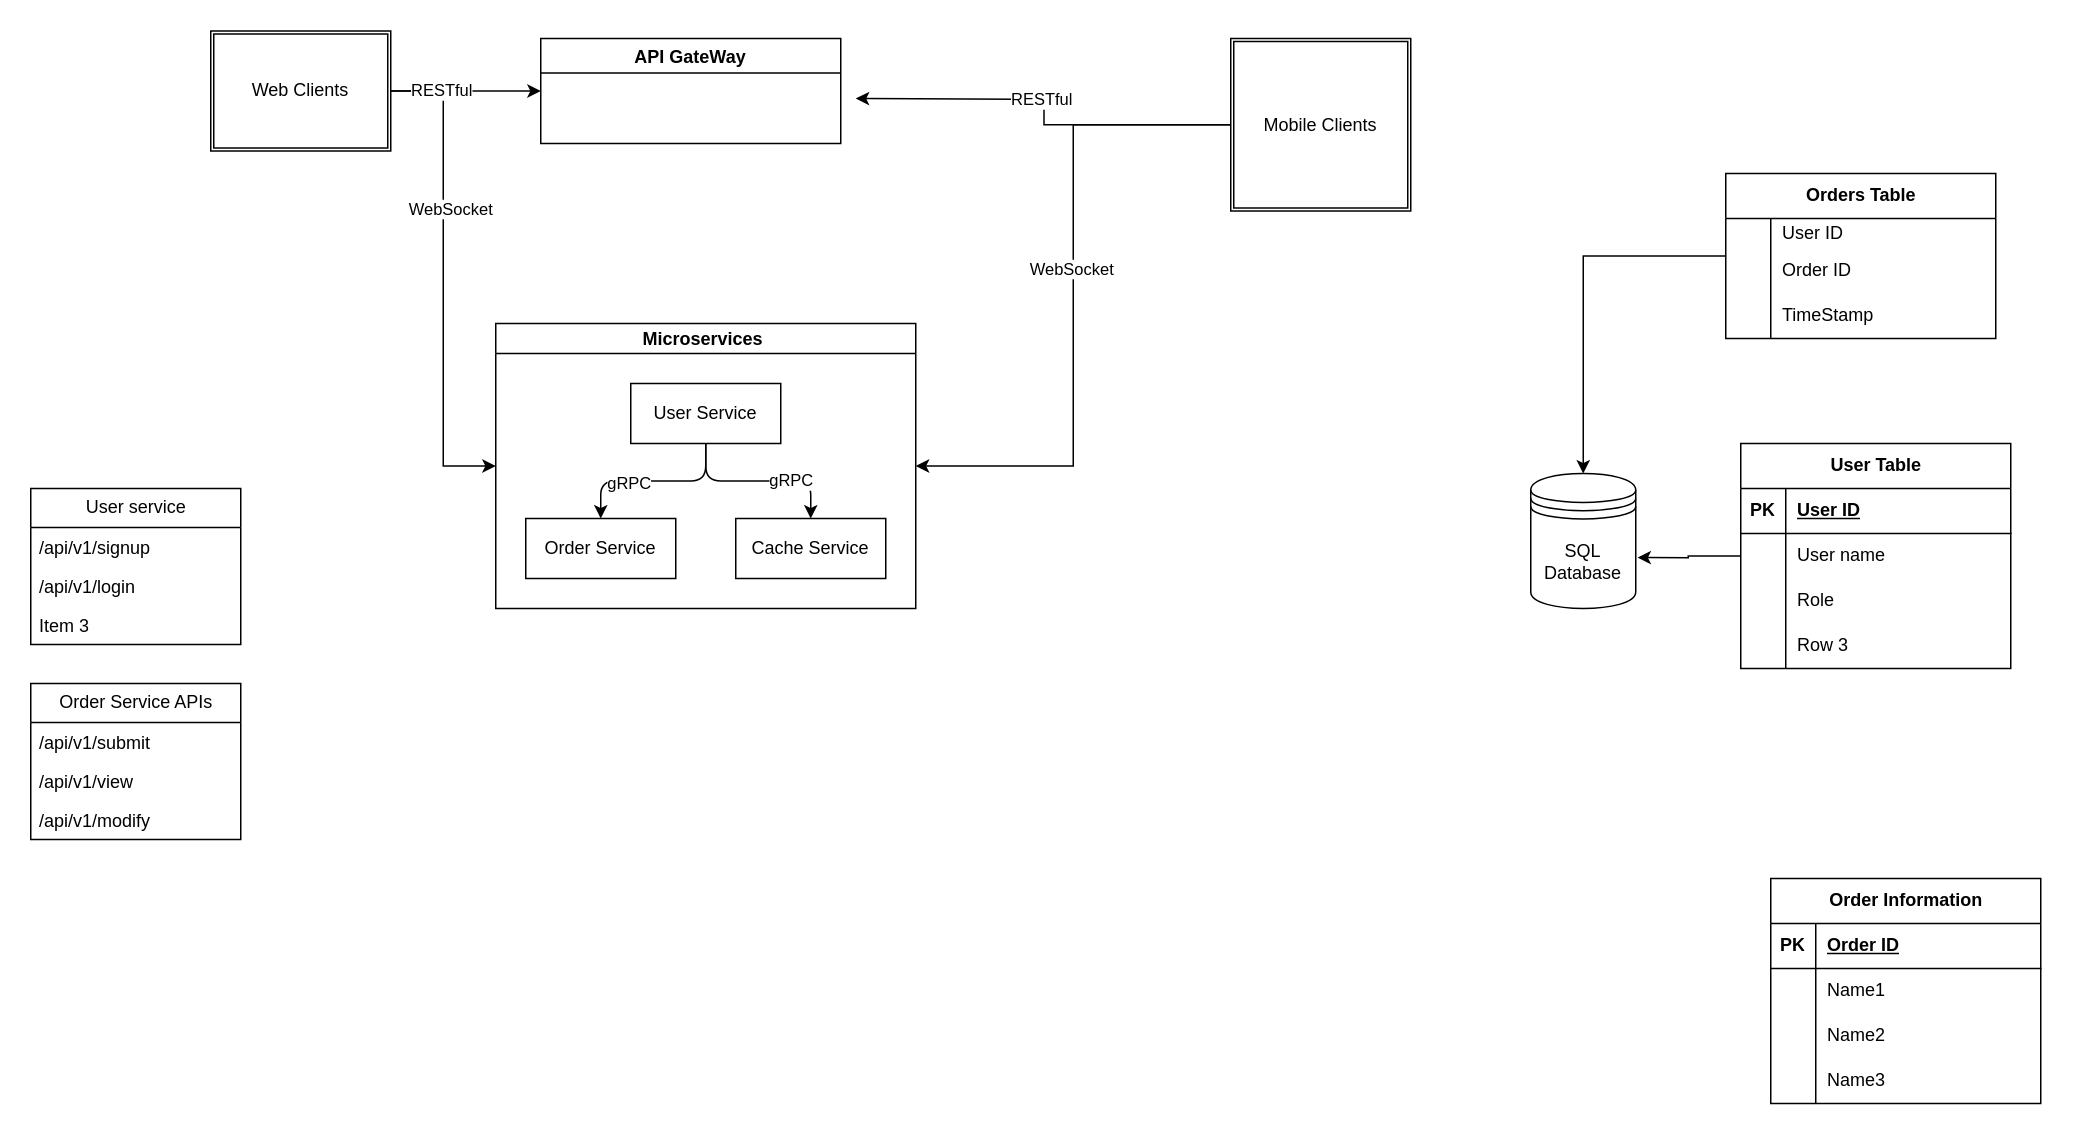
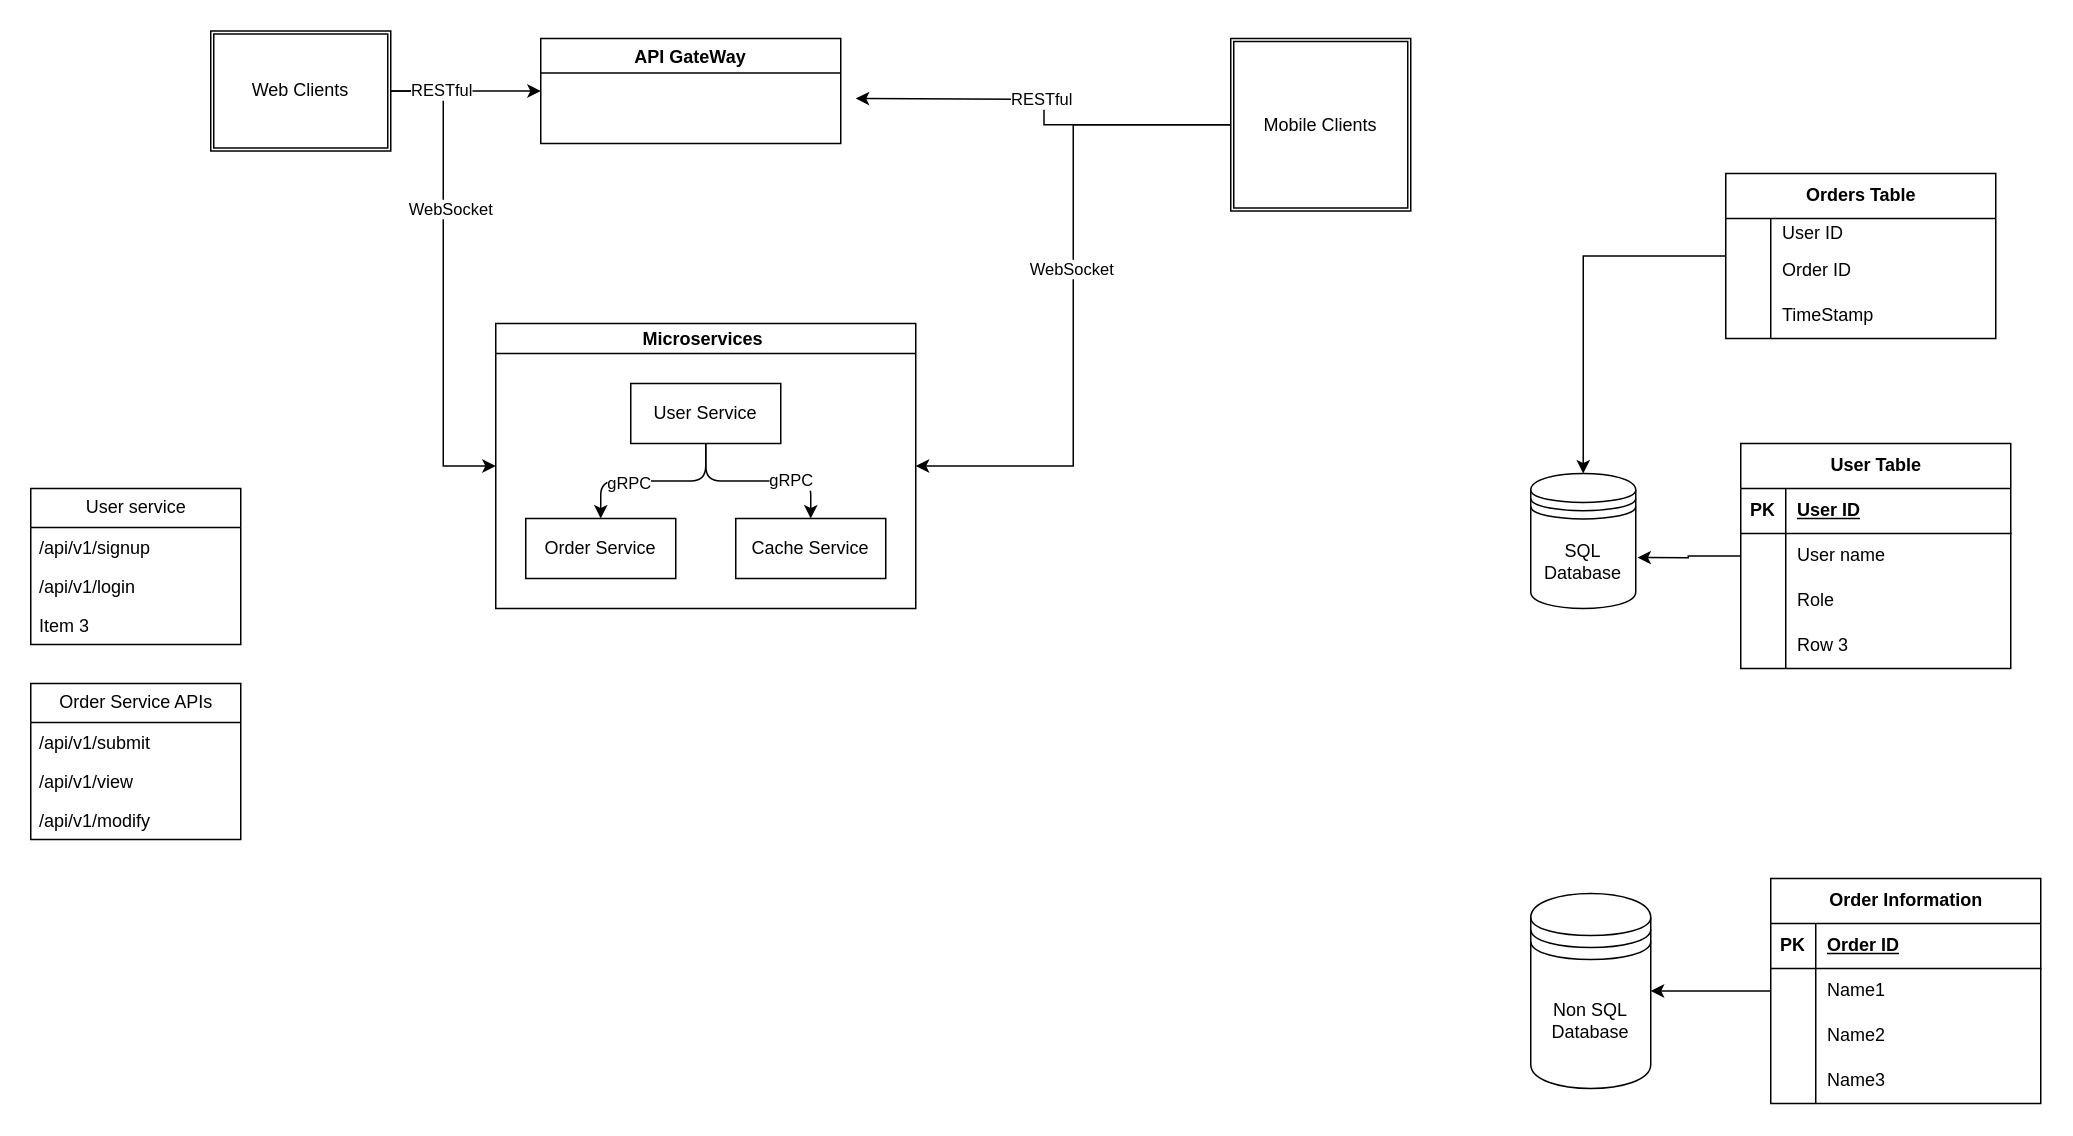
node "Non SQL Database": added
edge "Order Information" -> "Non SQL Database": added
